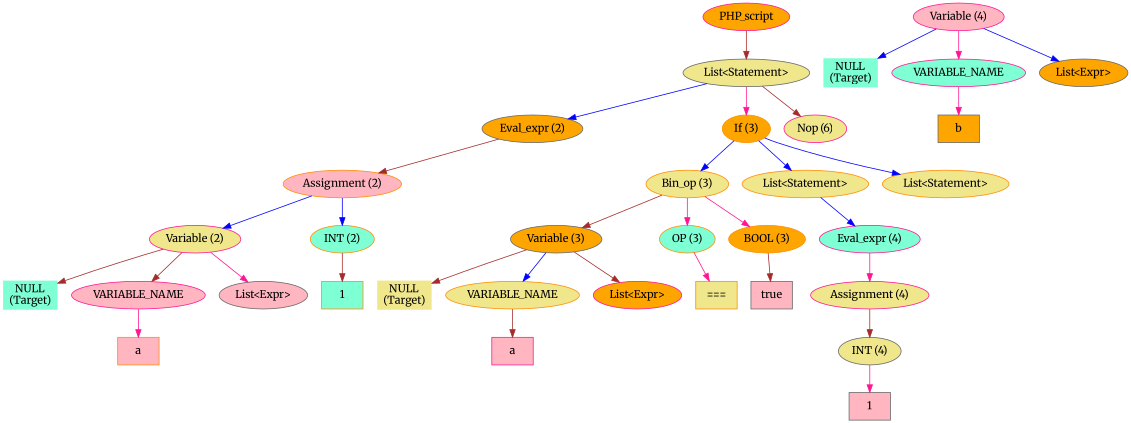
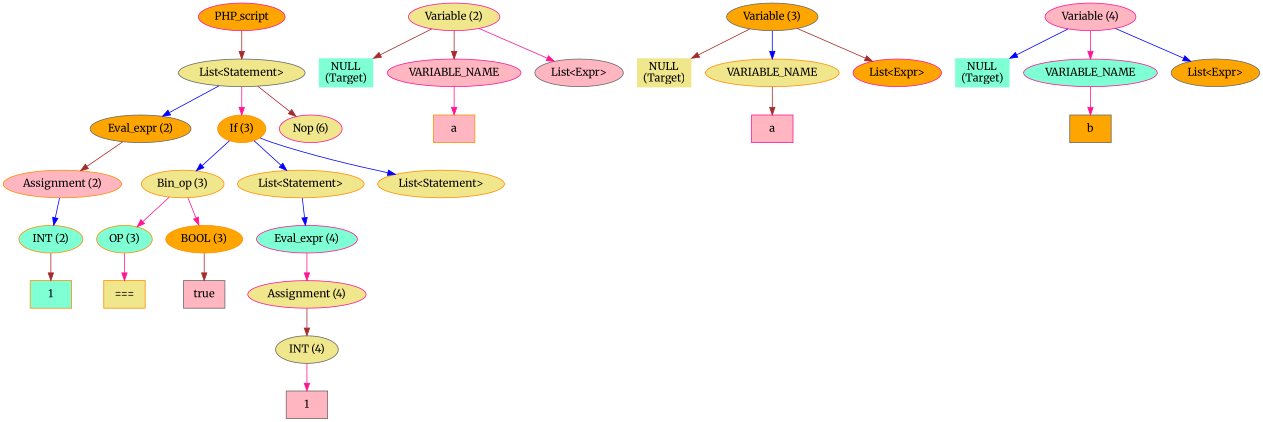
edge "Bin_op (3)" -> "Variable (3)": removed
edge "Assignment (2)" -> "Variable (2)": removed
